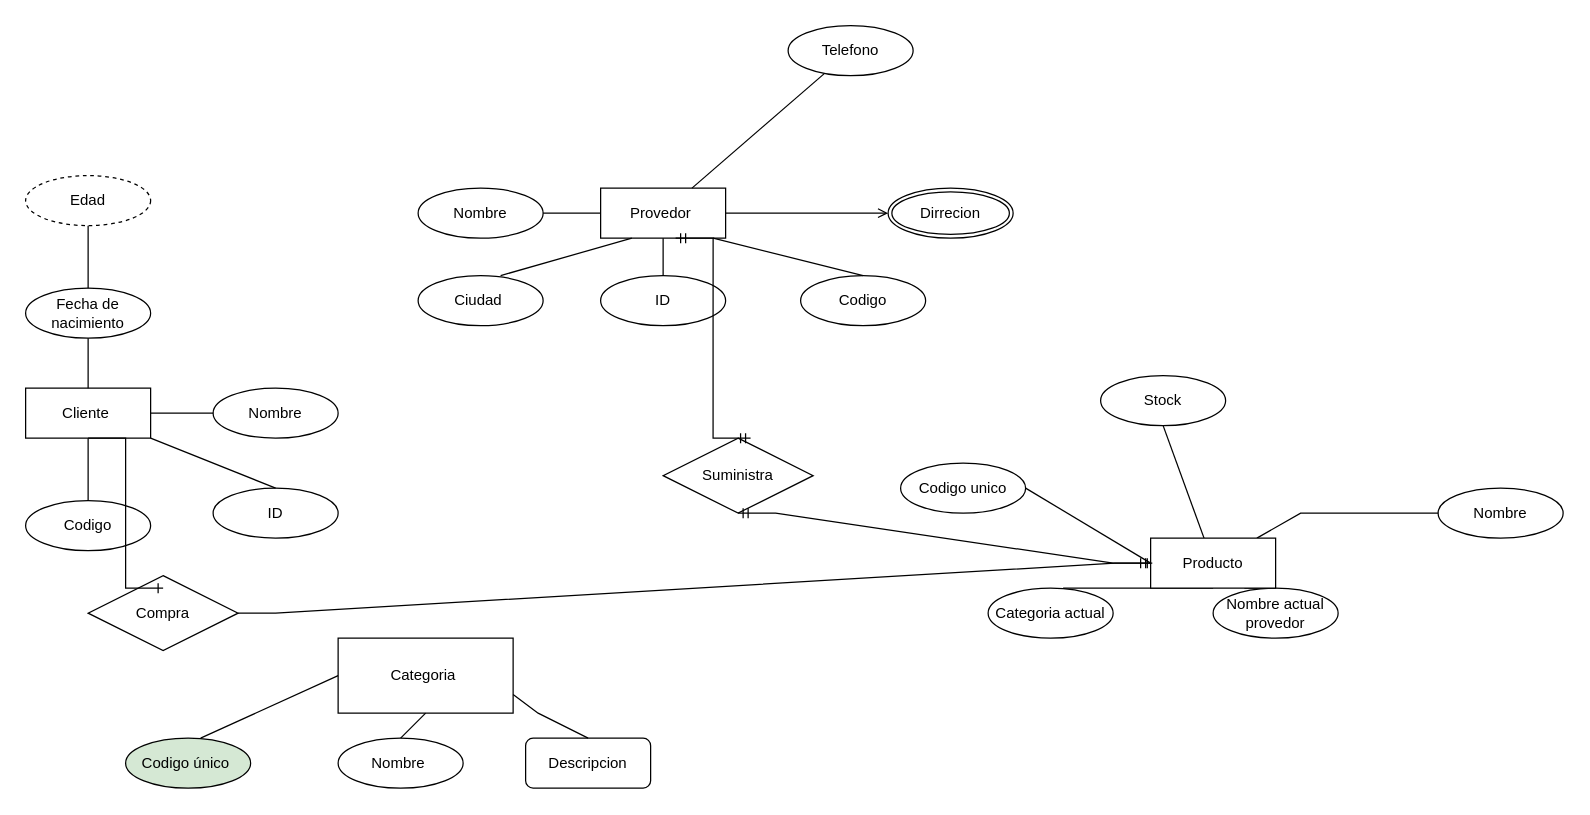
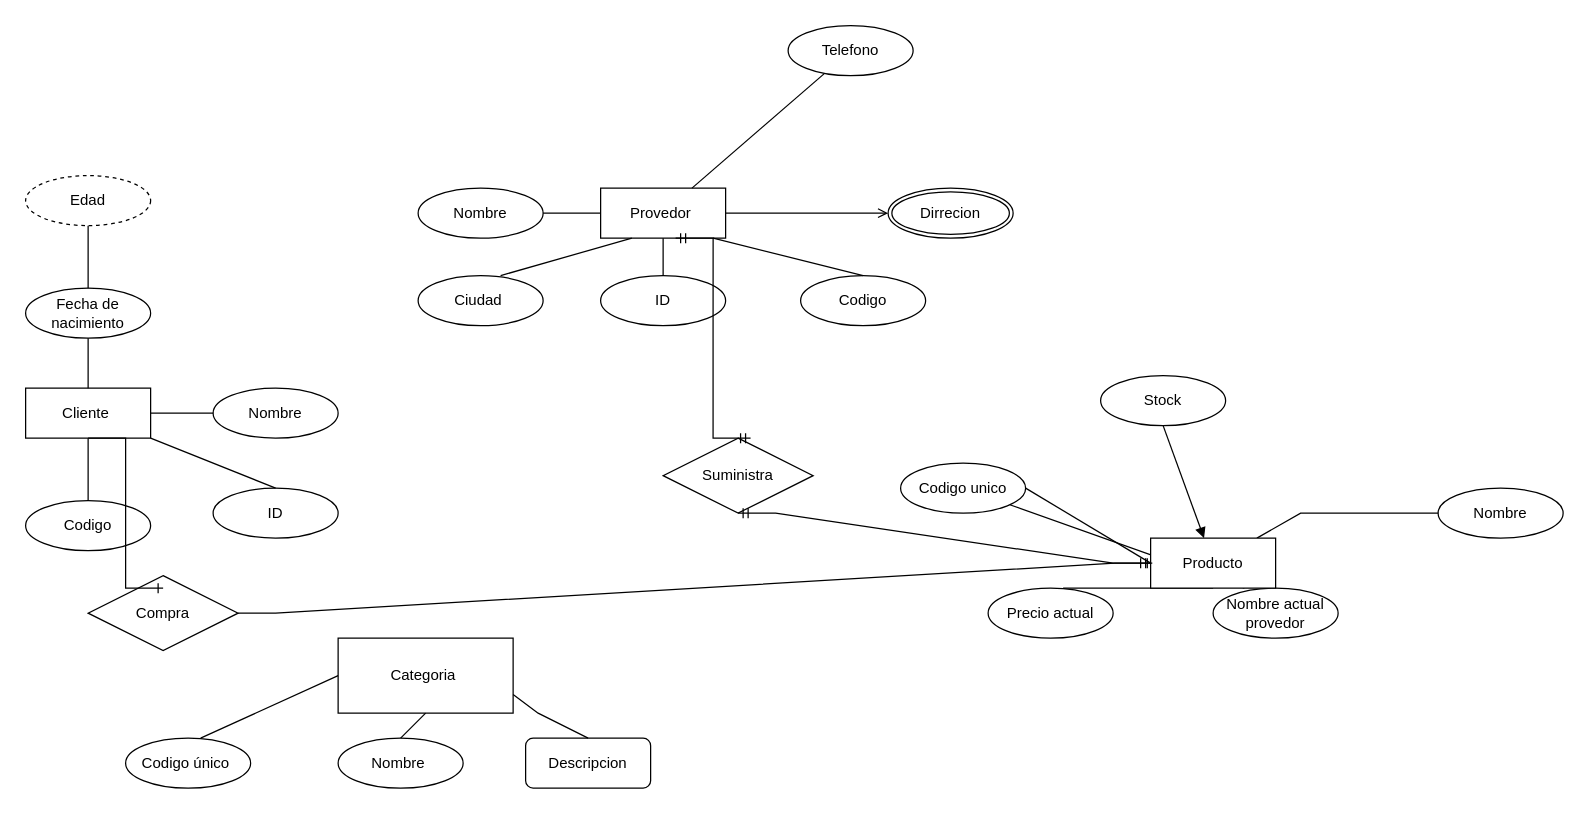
edge "Stock" -- "Producto": arrowhead none -> block
edge "Producto" -- "Nombre actual provedor": now "Producto" -- "Codigo unico"
node "Categoria actual": label "Categoria actual" -> "Precio actual"
node "Codigo único": fillcolor #d5e8d4 -> #ffffff
